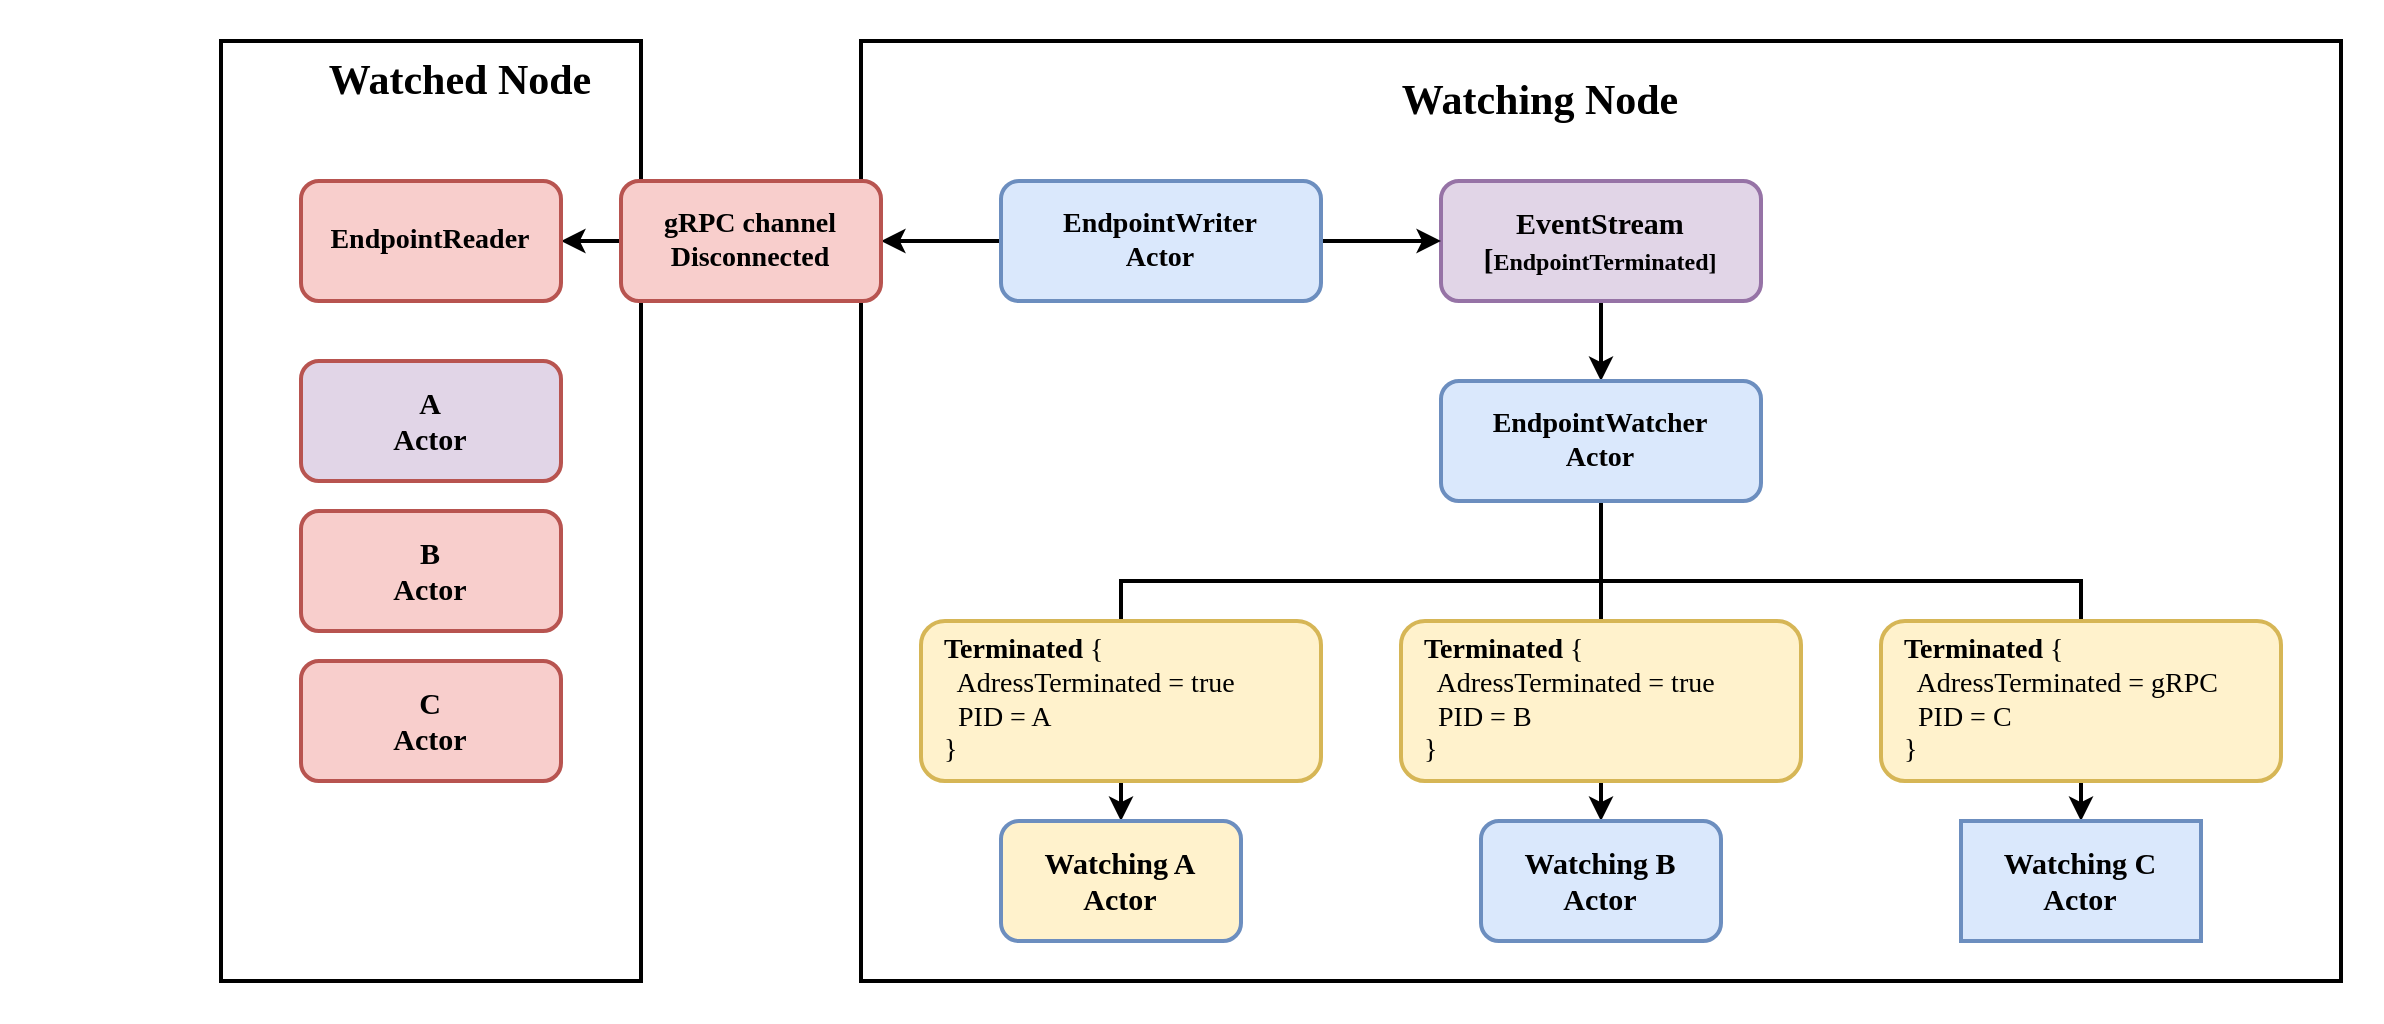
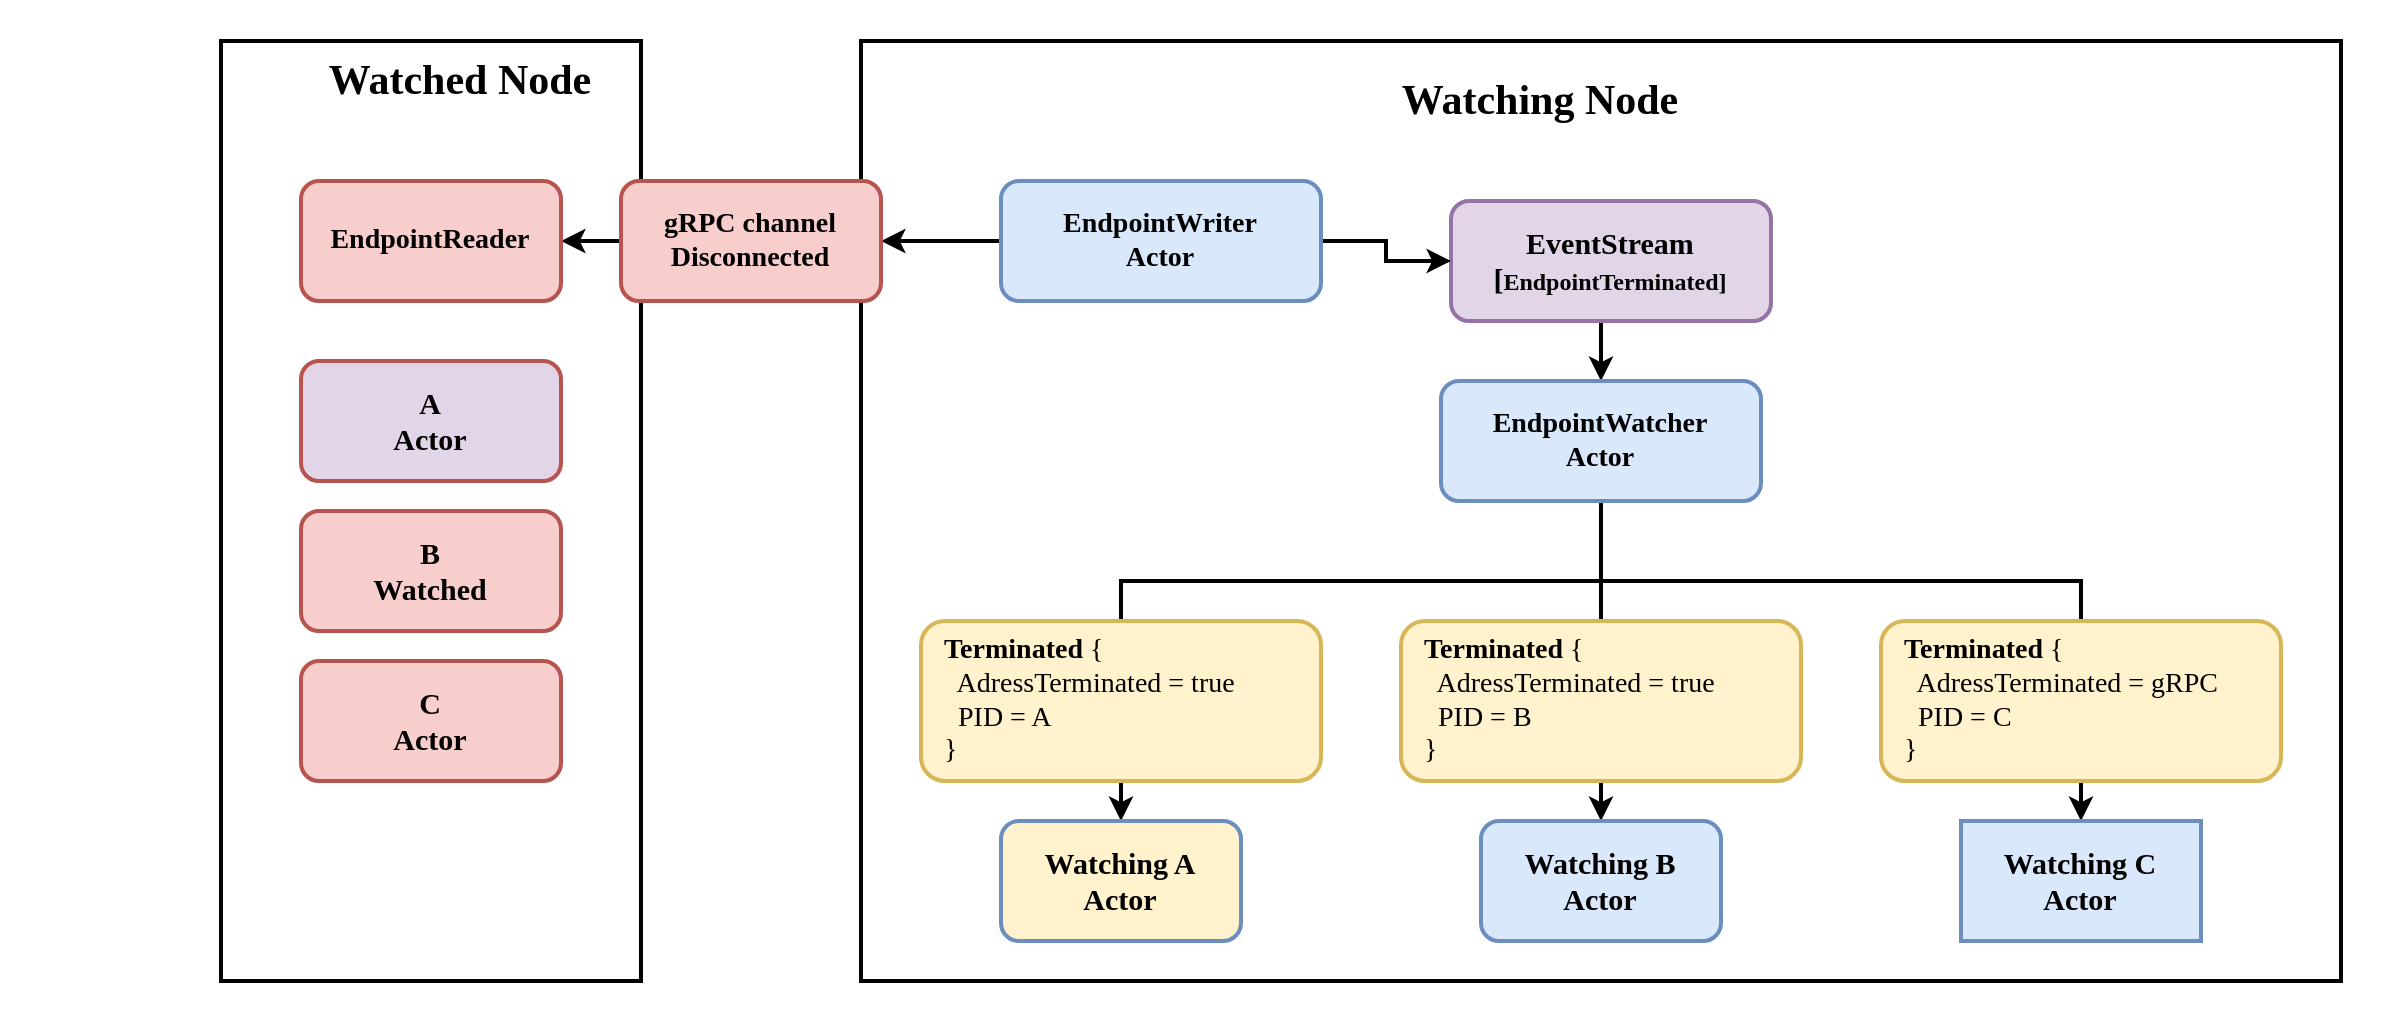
node "EventStream [EndpointTerminated]": moved (1601, 241) -> (1611, 261)
node "B Actor": label "B Actor" -> "B Watched"
